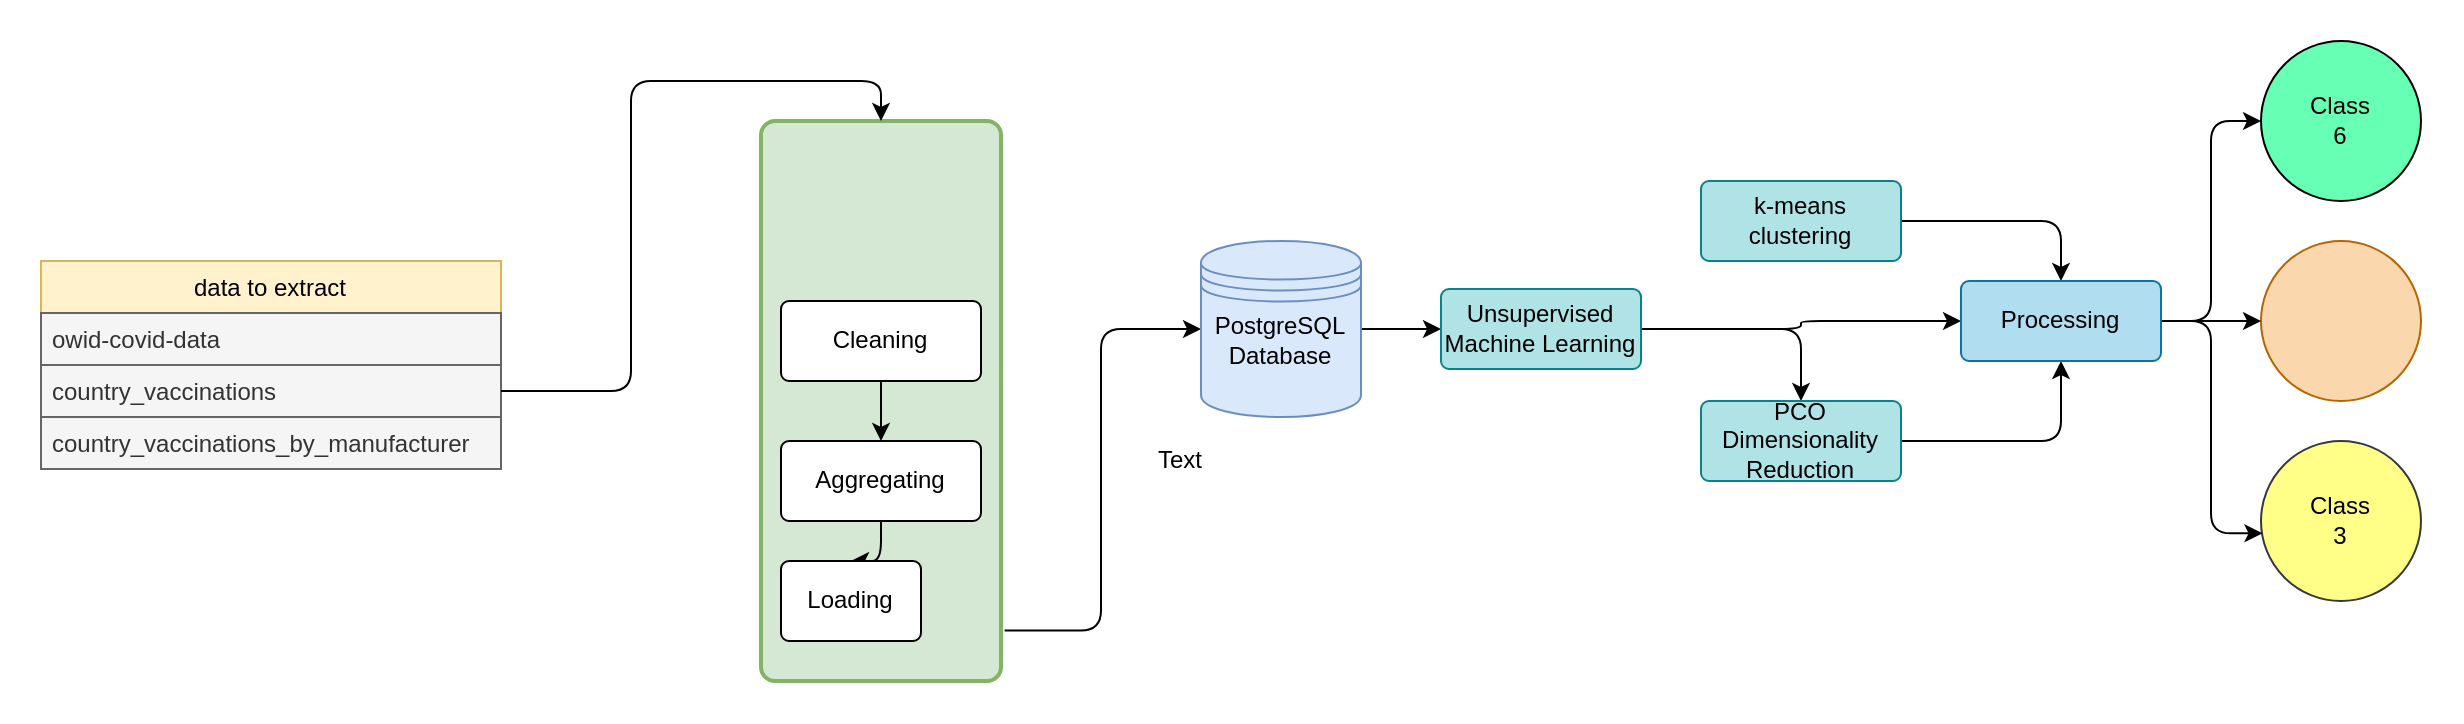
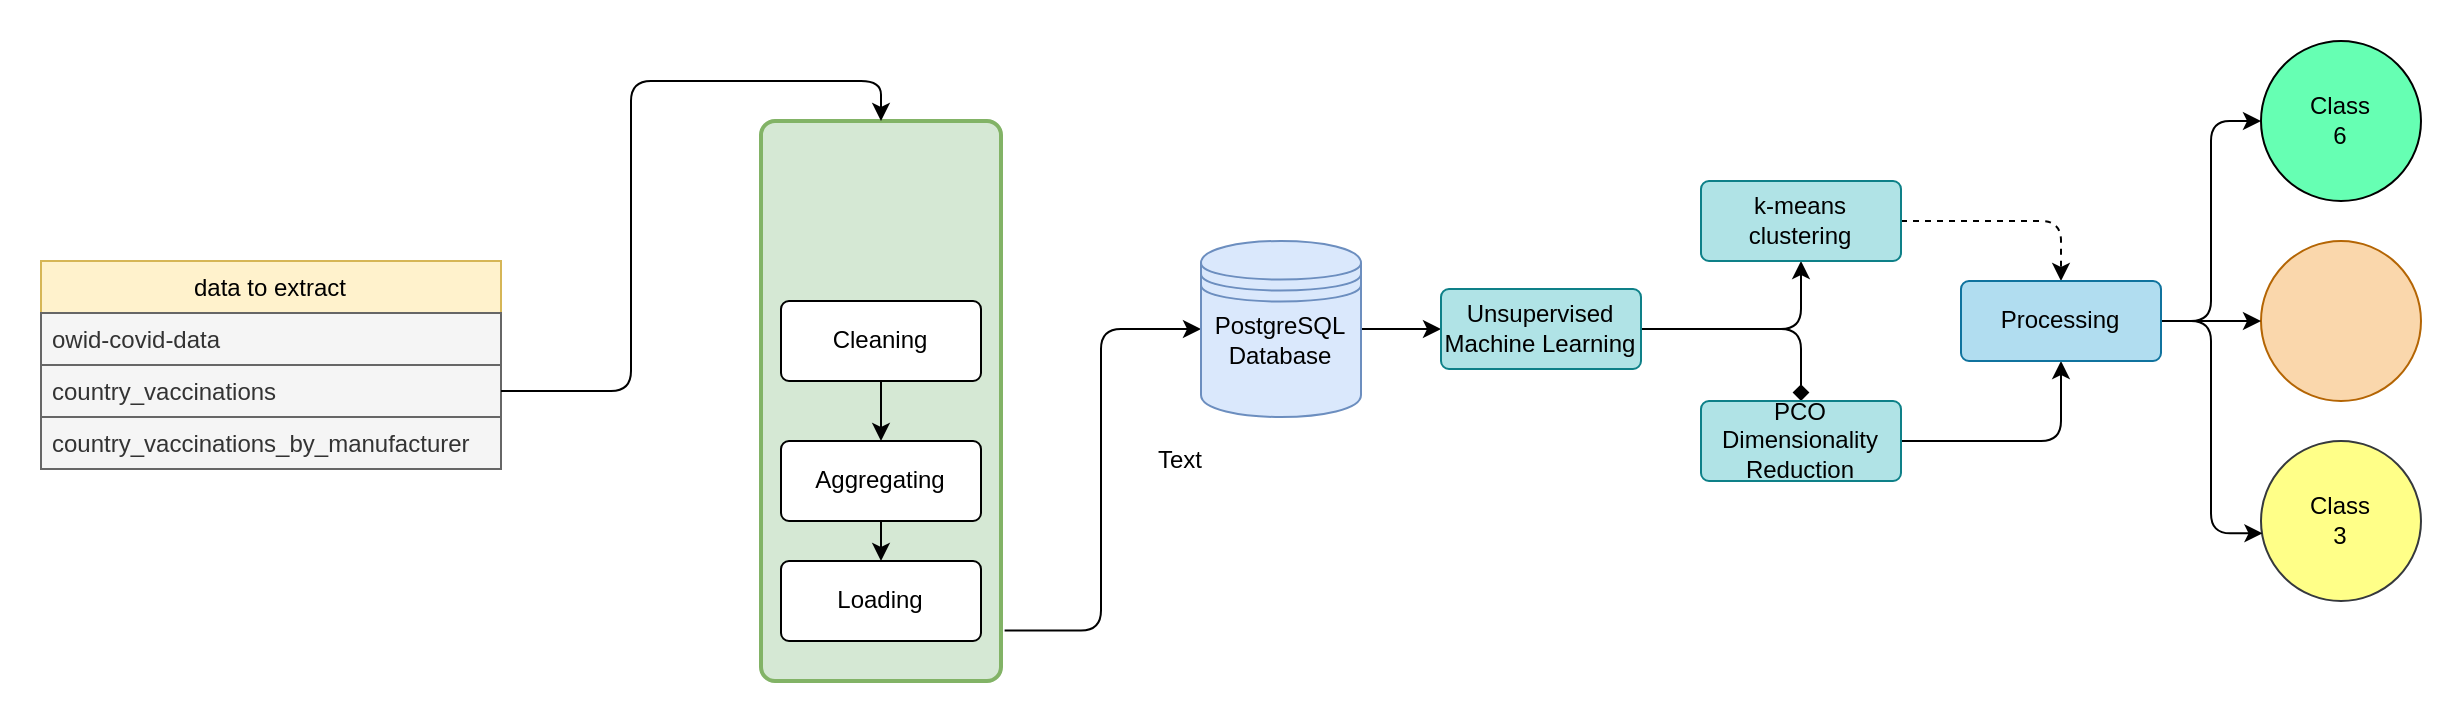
edge "k-means clustering" -> "Processing": style solid -> dashed
edge "Unsupervised Machine Learning" -> "Processing": now "Unsupervised Machine Learning" -> "k-means clustering"
edge "Unsupervised Machine Learning" -> "PCO Dimensionality Reduction": arrowhead classic -> diamond
node "Loading": size 140x80 -> 200x80
